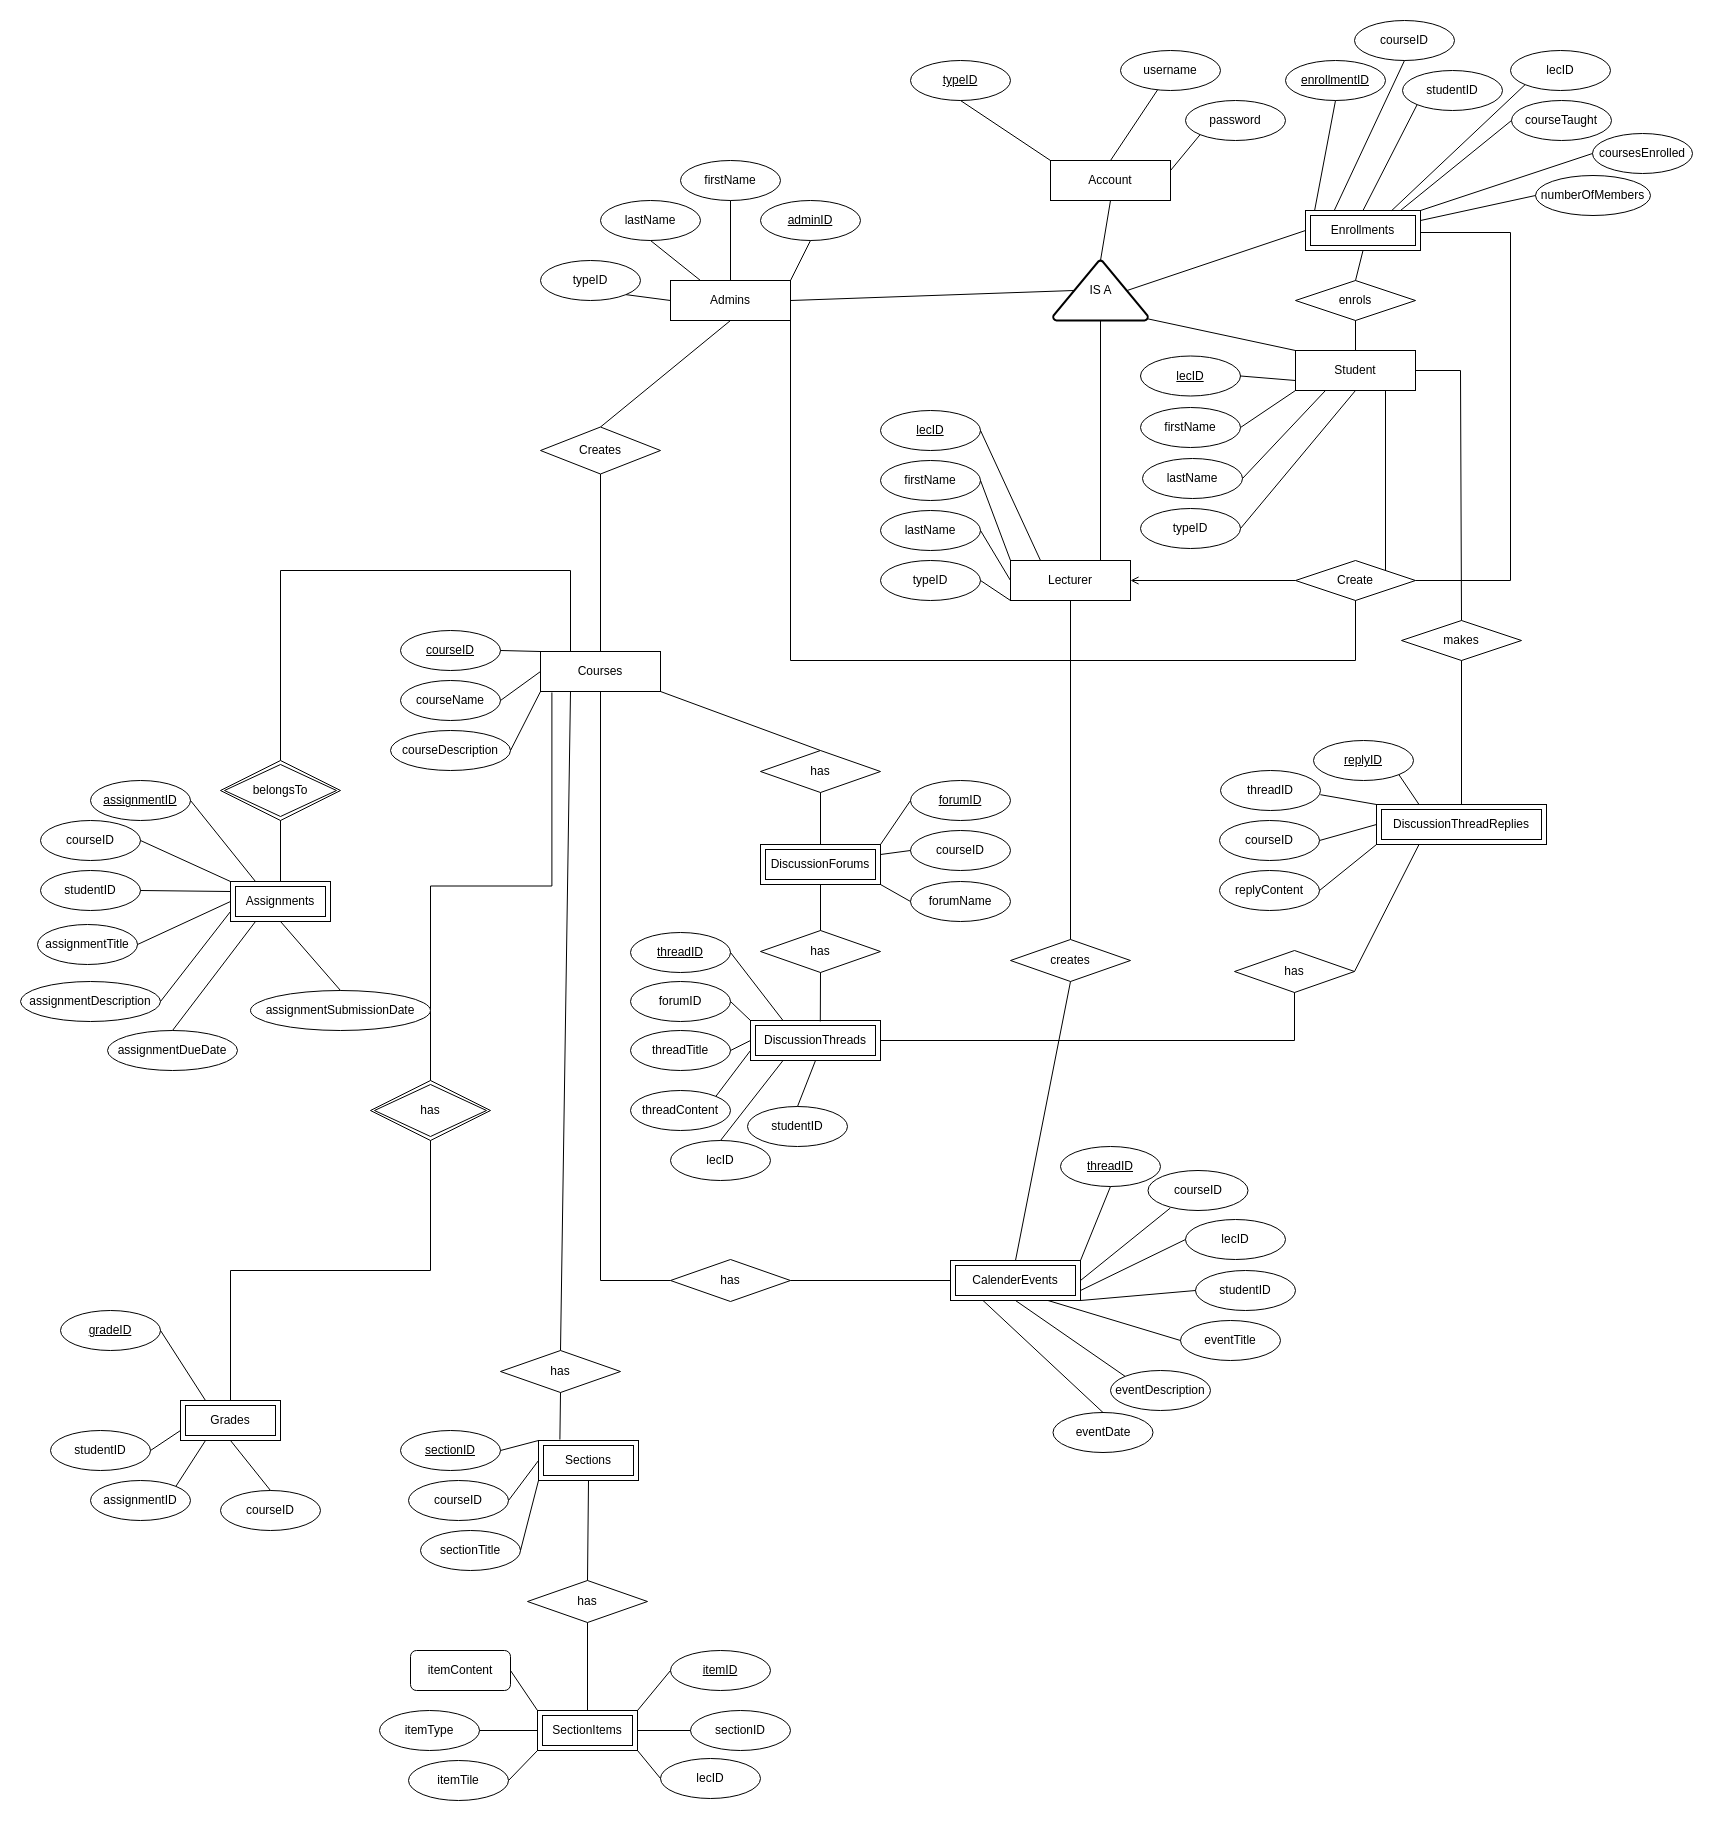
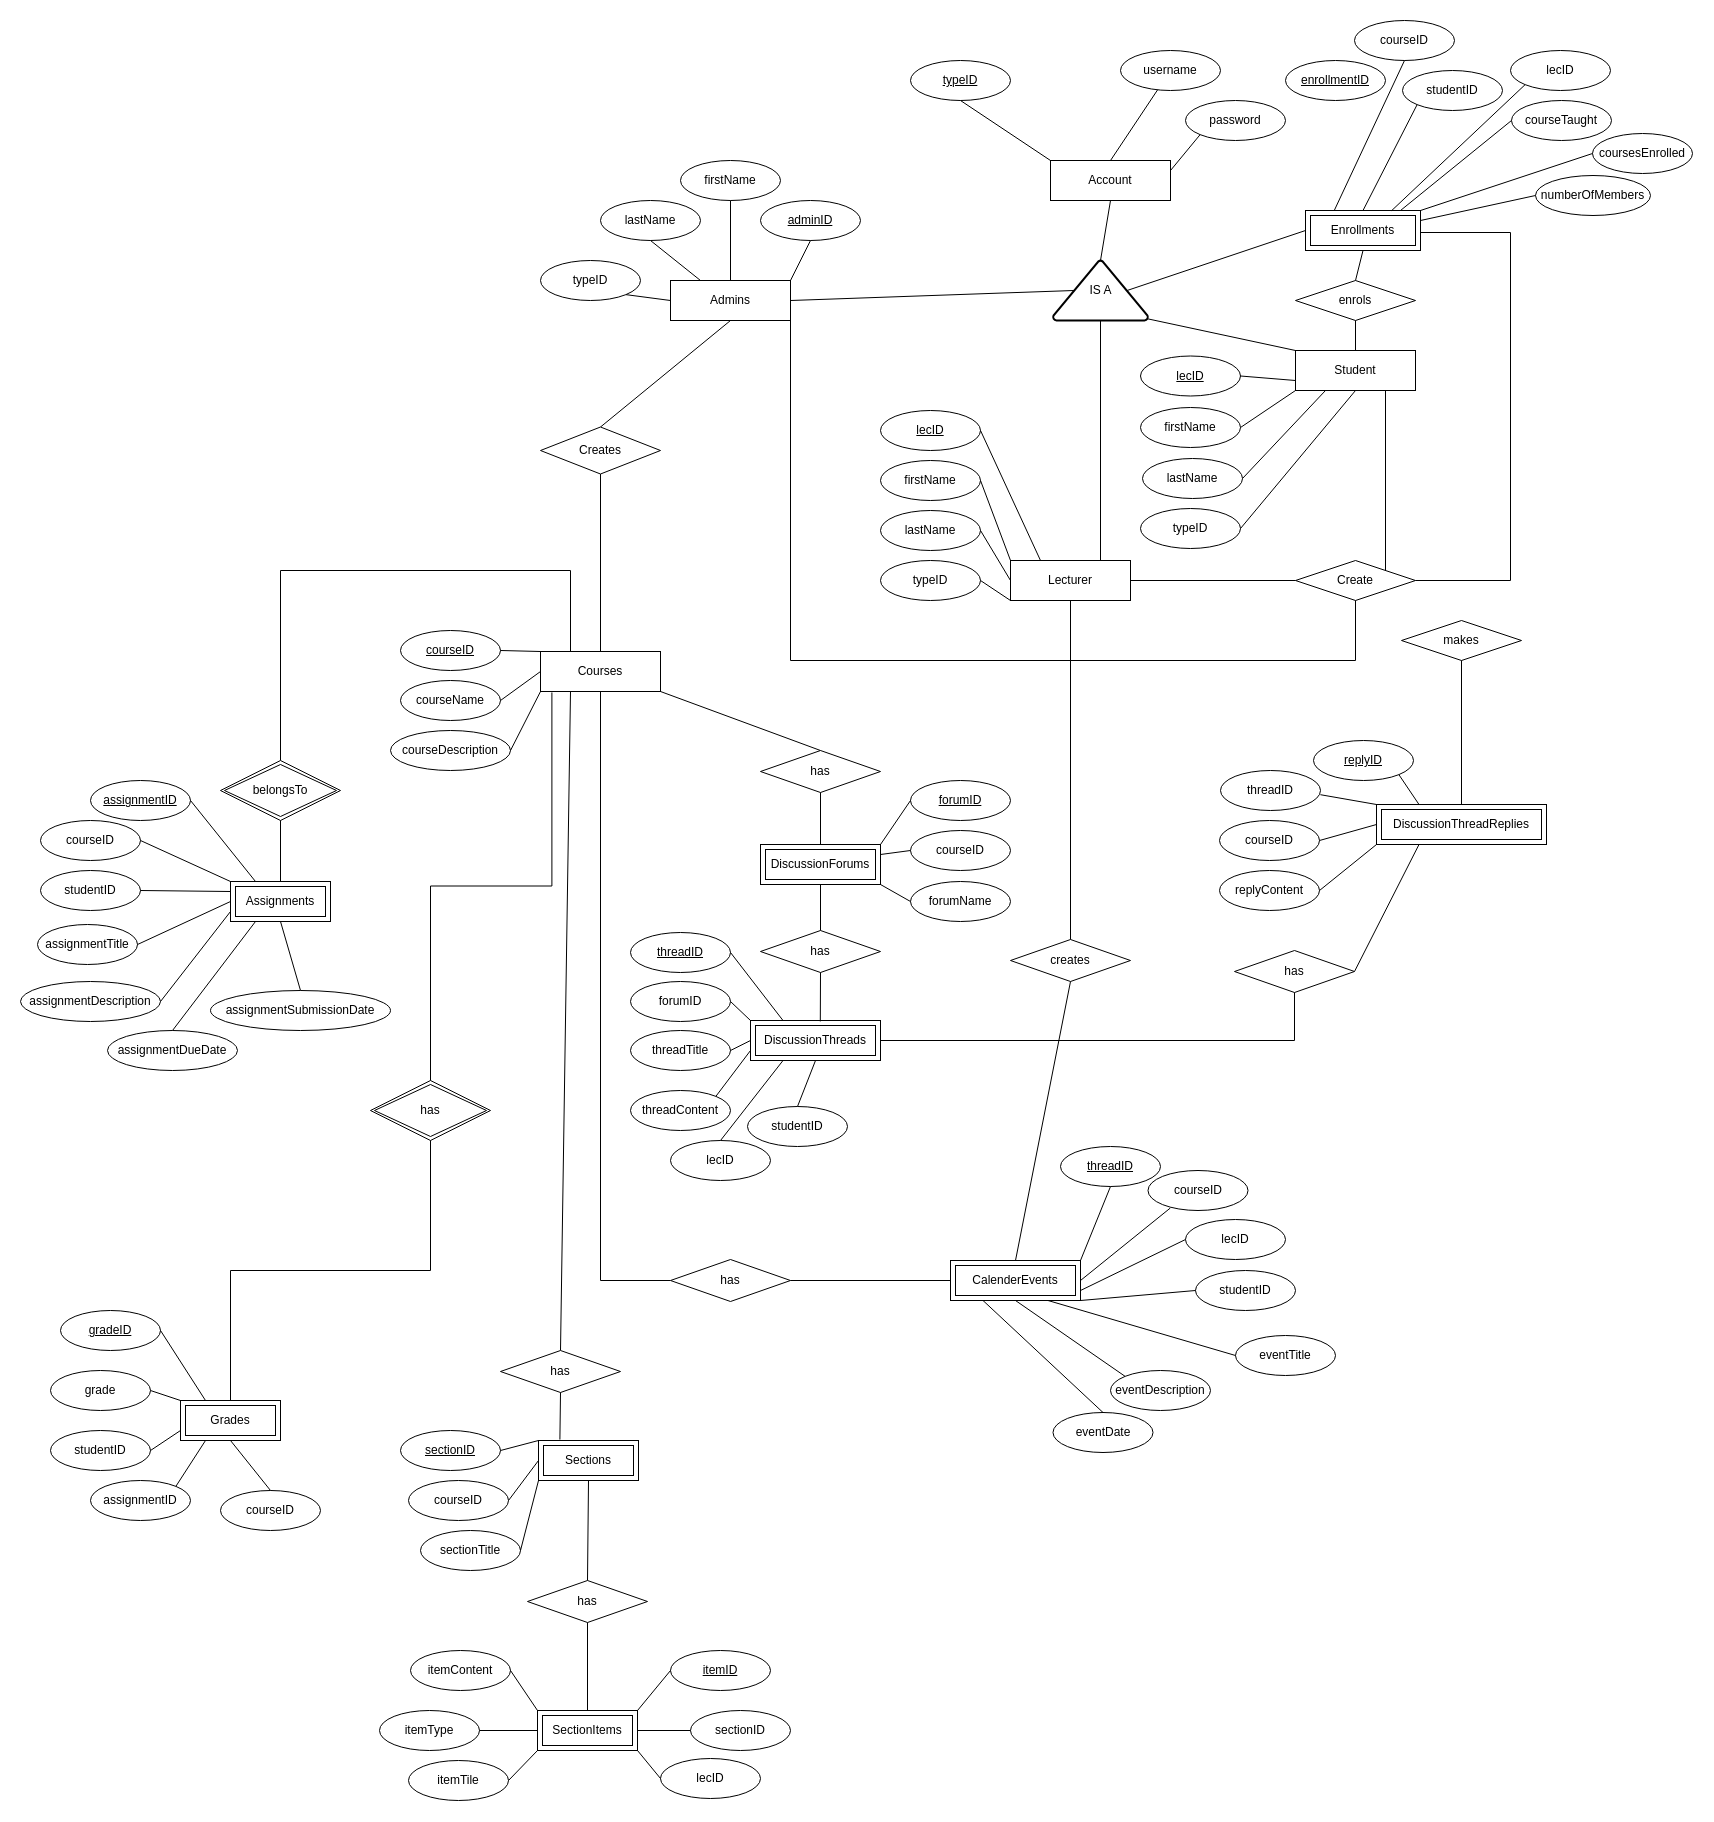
edge "enrollmentID" -- "Enrollments": removed
edge "Student" -- "makes": removed
edge "Create" -> "Lecturer": arrowhead open -> none
node "assignmentSubmissionDate": moved (341, 1011) -> (301, 1011)
node "eventTitle": moved (1231, 1341) -> (1286, 1356)
node "grade": added
edge "grade" -- "Grades": added
node "itemContent": shape rounded rectangle -> ellipse
